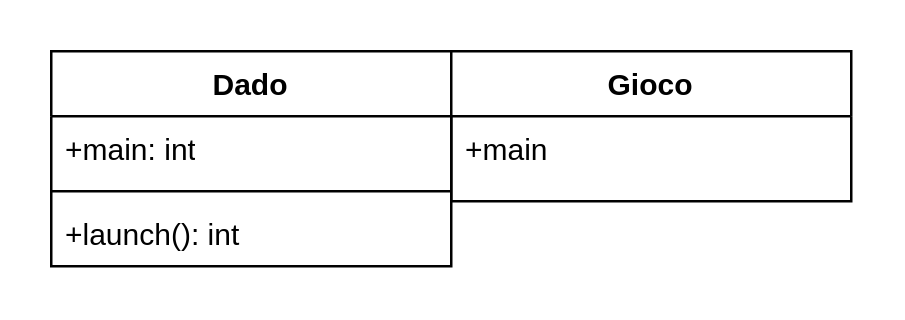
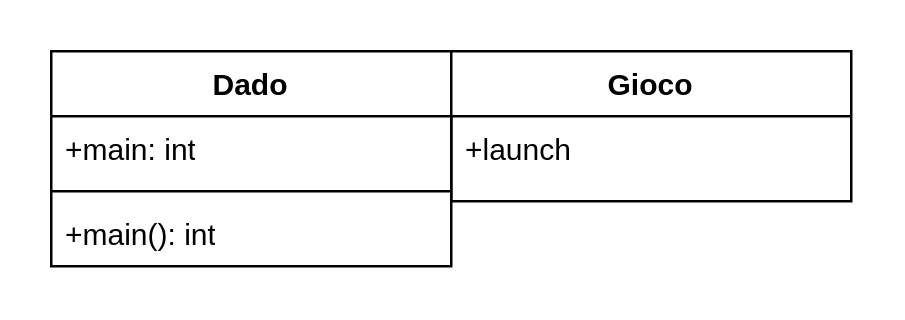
node "+main": label "+main" -> "+launch"
node "+launch(): int": label "+launch(): int" -> "+main(): int"
